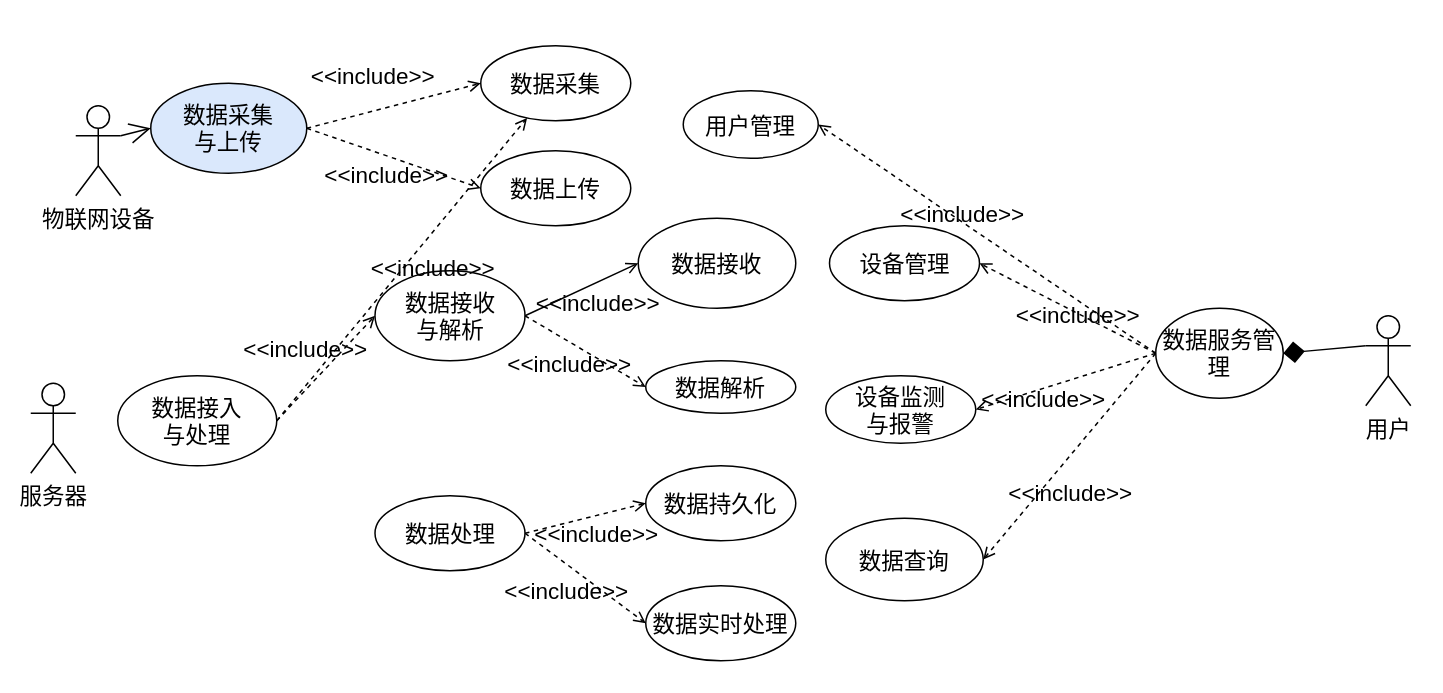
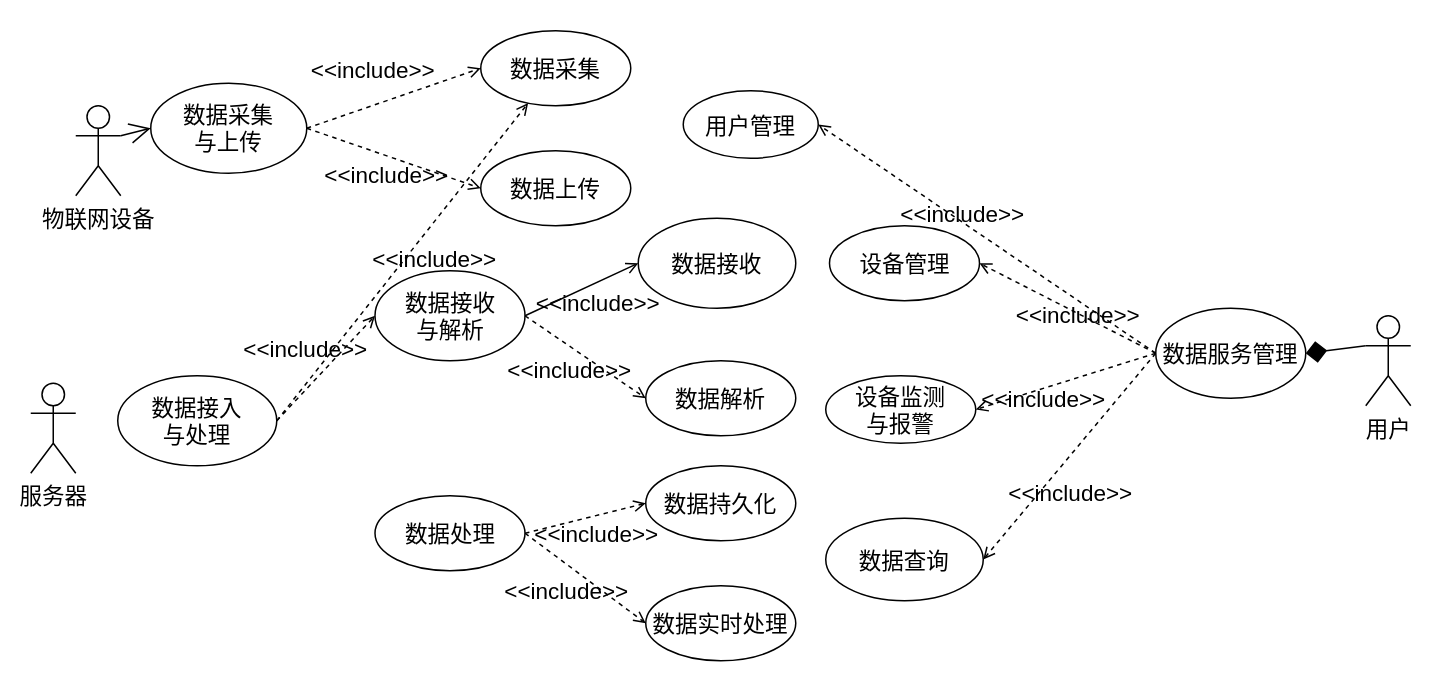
node "数据采集": moved (556, 83) -> (556, 68)
node "数据采集与上传": fillcolor #dae8fc -> #ffffff
node "数据服务管理": size 128x90 -> 150x90
node "数据解析": size 150x53 -> 150x75
